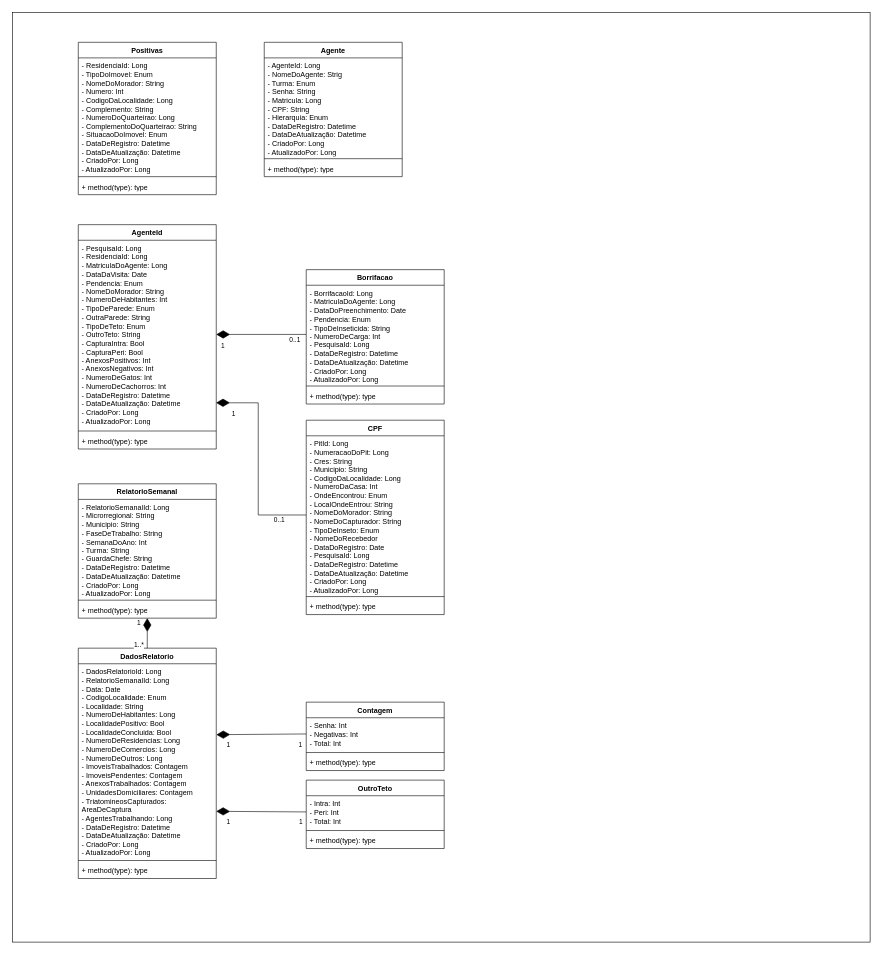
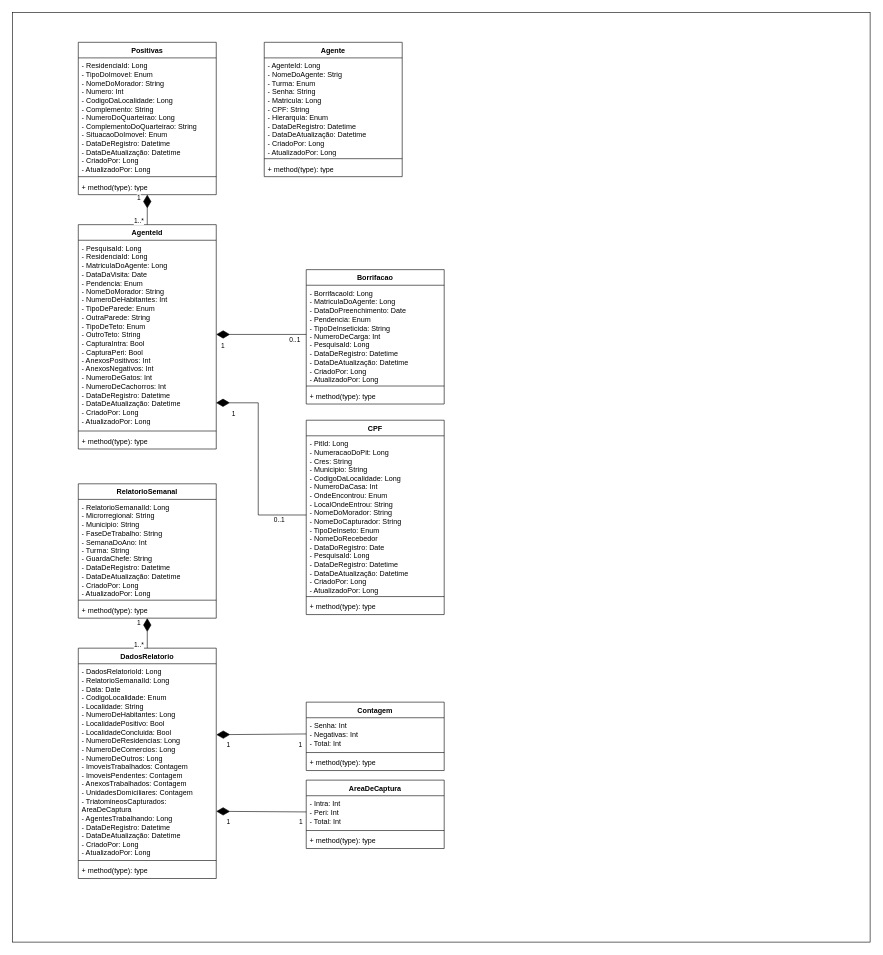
edge "AgenteId" -> "Positivas": added, labels "1..*", "1"
node "OutroTeto": label "OutroTeto" -> "AreaDeCaptura"
